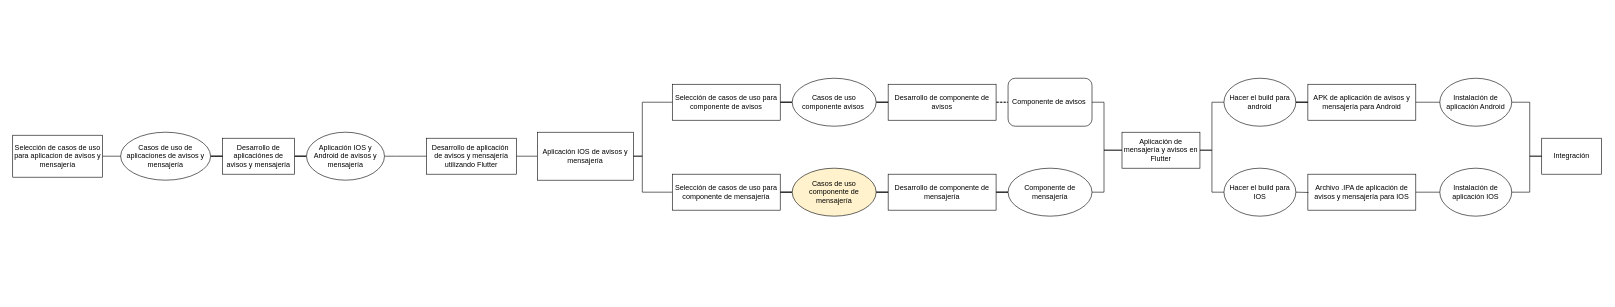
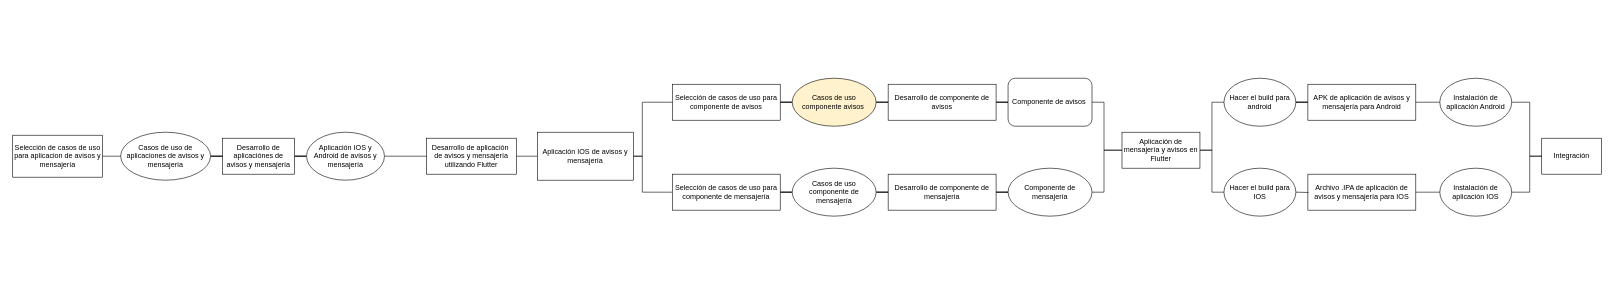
node "Casos de uso componente avisos": fillcolor #ffffff -> #fff2cc
edge "Desarrollo de componente de avisos" -- "Componente de avisos": style dashed -> solid
node "Casos de uso componente de mensajería": fillcolor #fff2cc -> #ffffff
